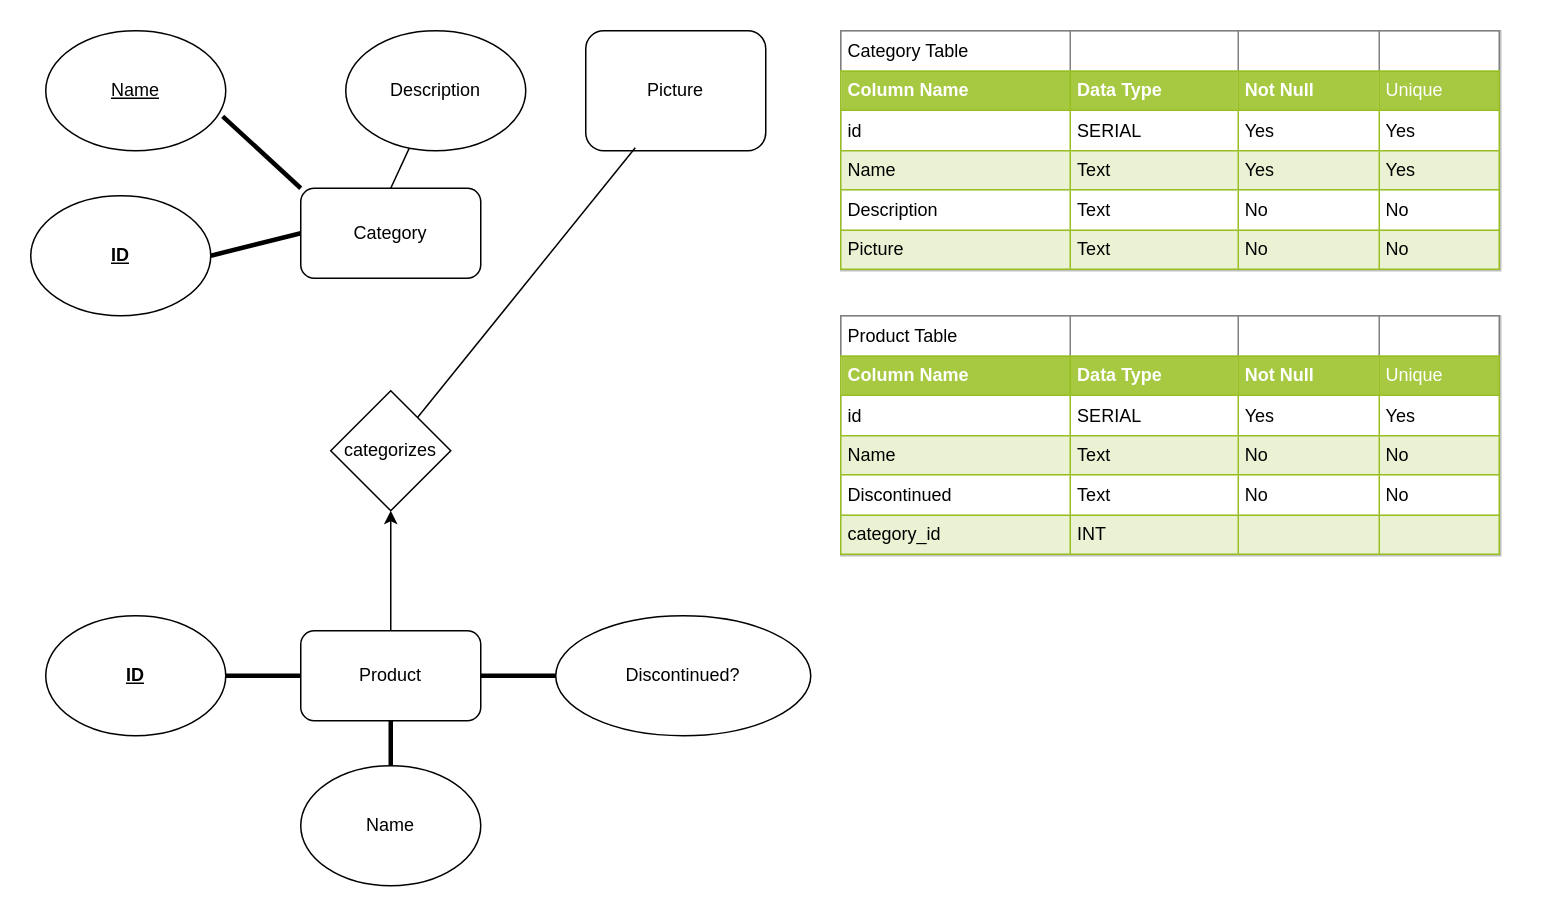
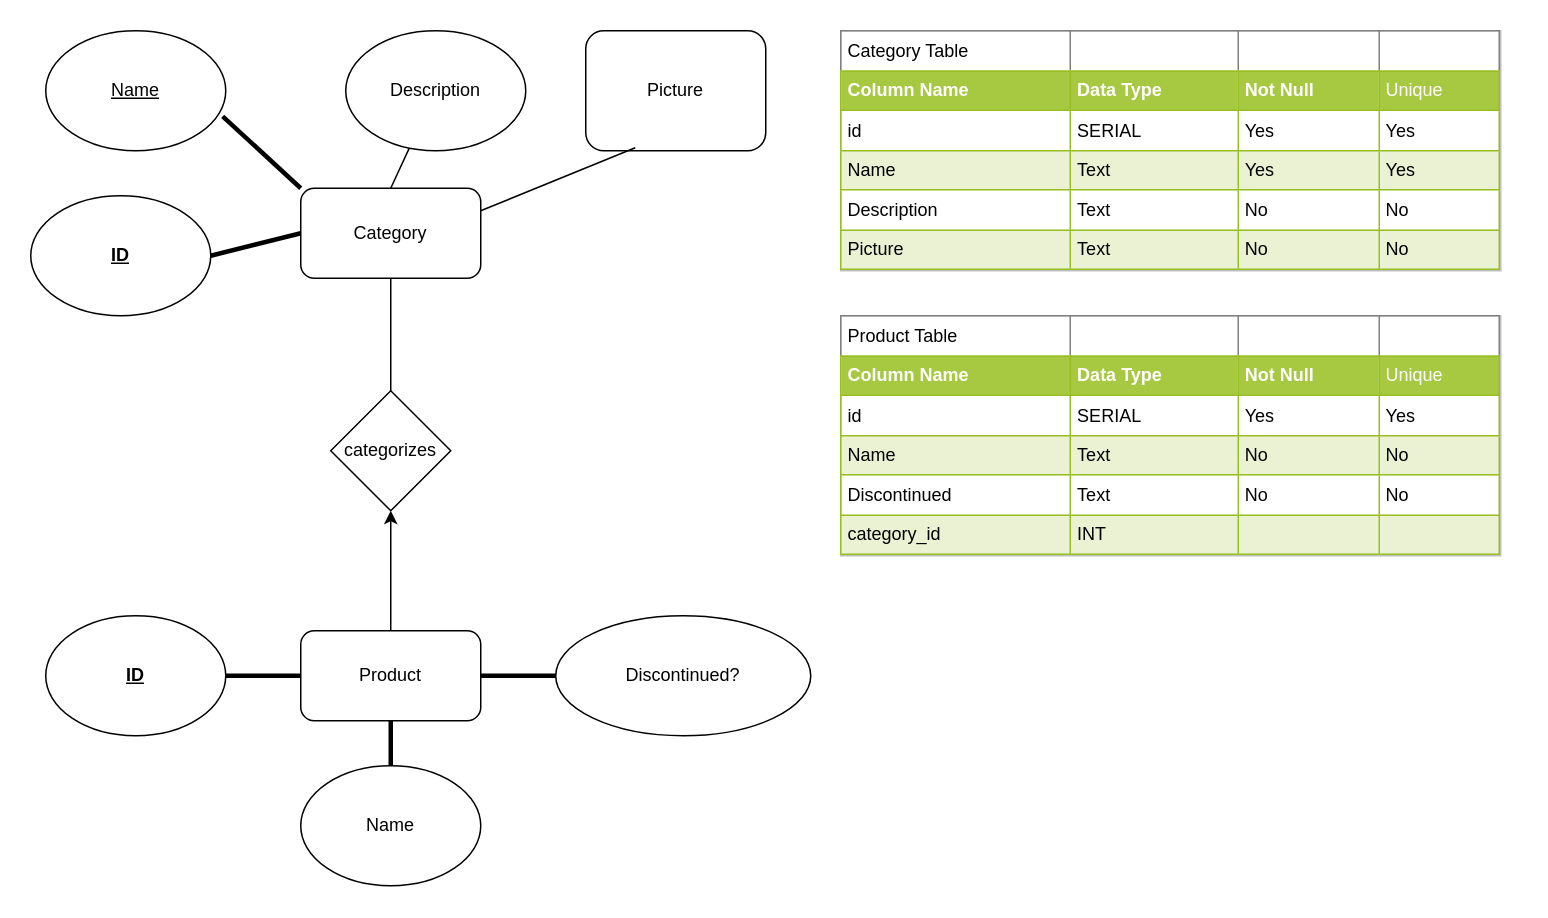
edge "Picture" -- "categorizes": now "Picture" -- "Category"
edge "Category" -- "categorizes": added
